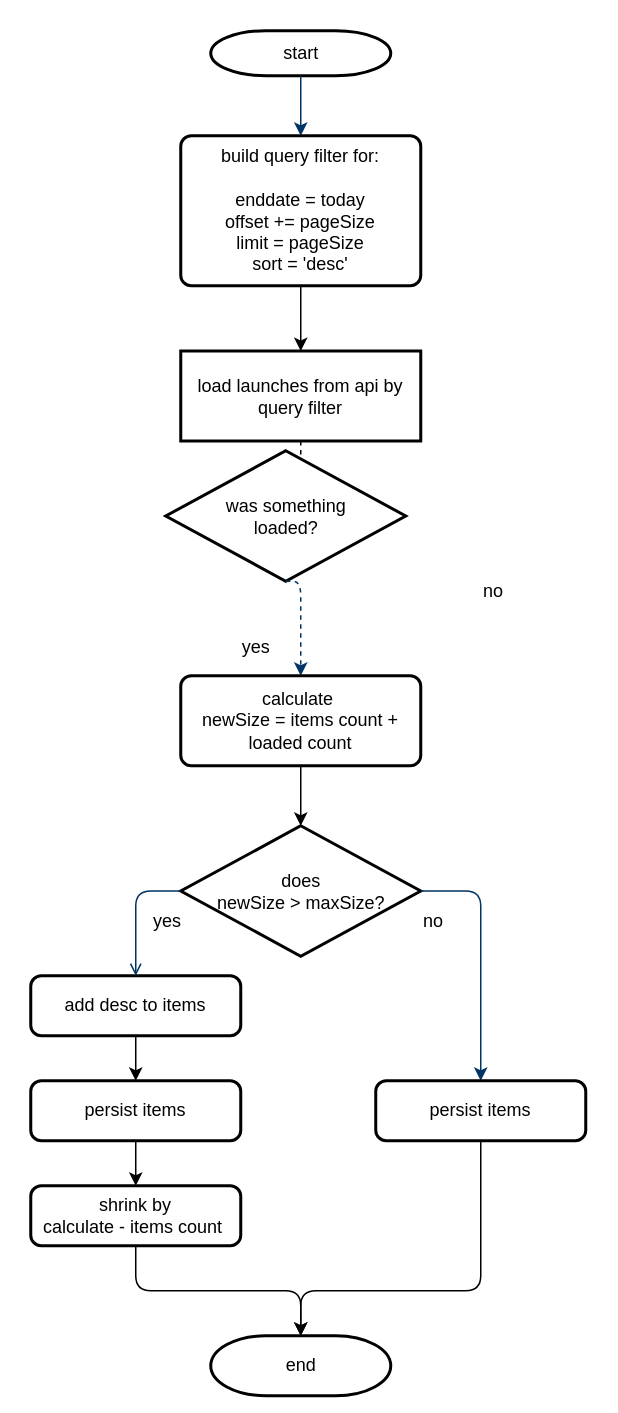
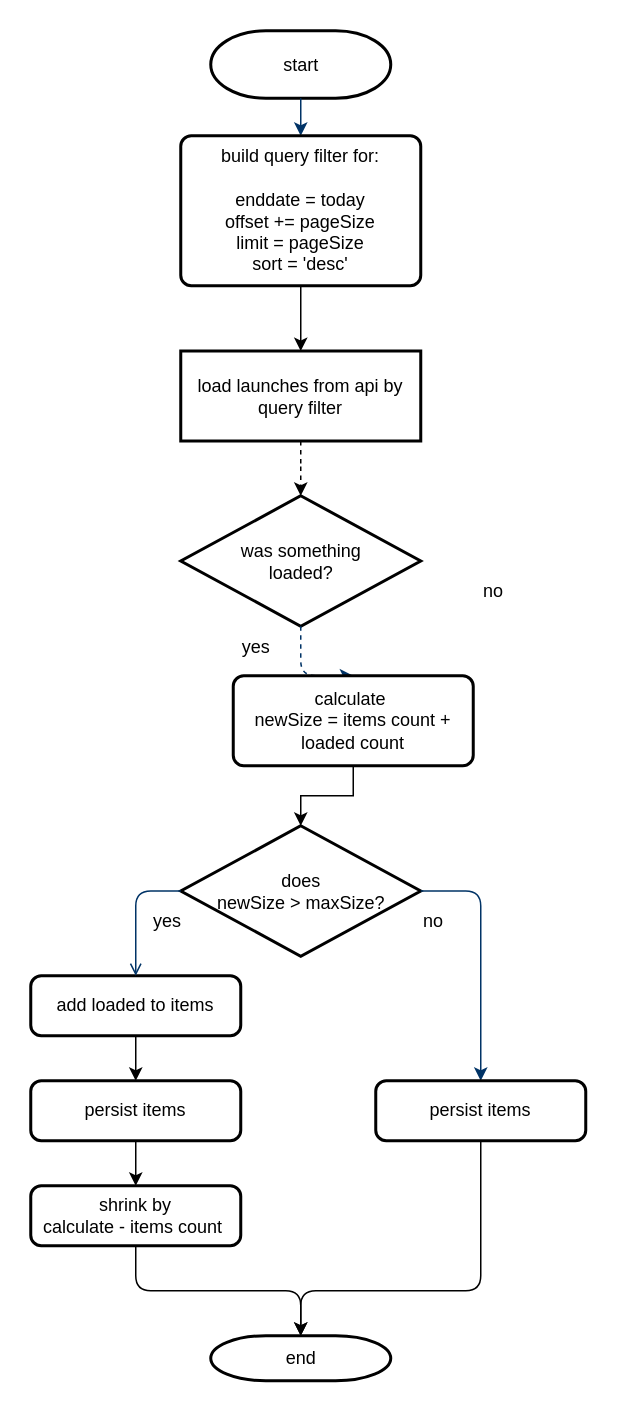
node "start": size 180x45 -> 180x68
node "was something loaded?": moved (286, 516) -> (301, 561)
node "calculate newSize = items count + loaded count": moved (301, 721) -> (353, 721)
node "add desc to items": label "add desc to items" -> "add loaded to items"
node "end": size 180x60 -> 180x45
